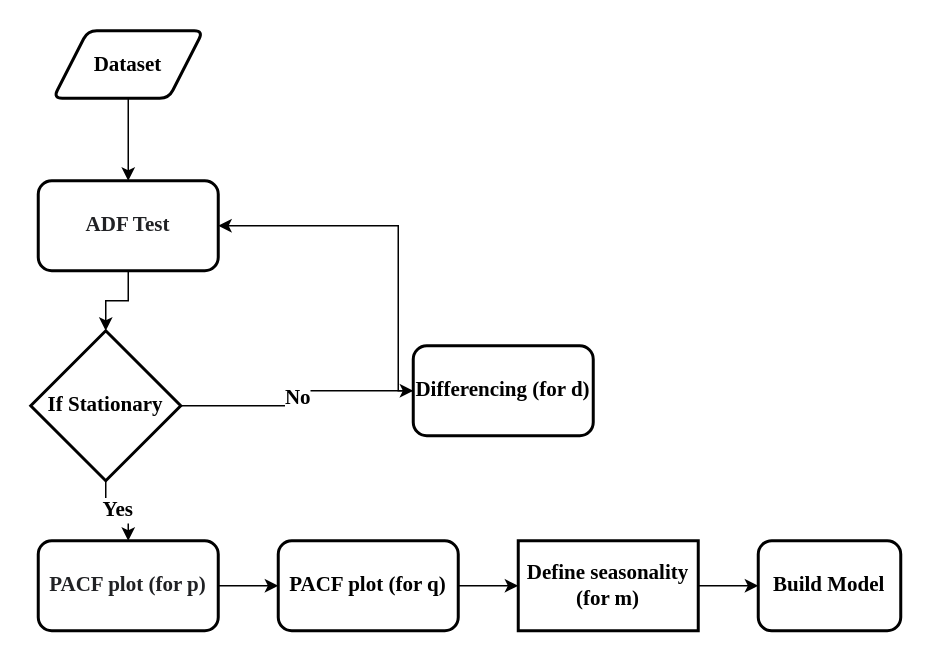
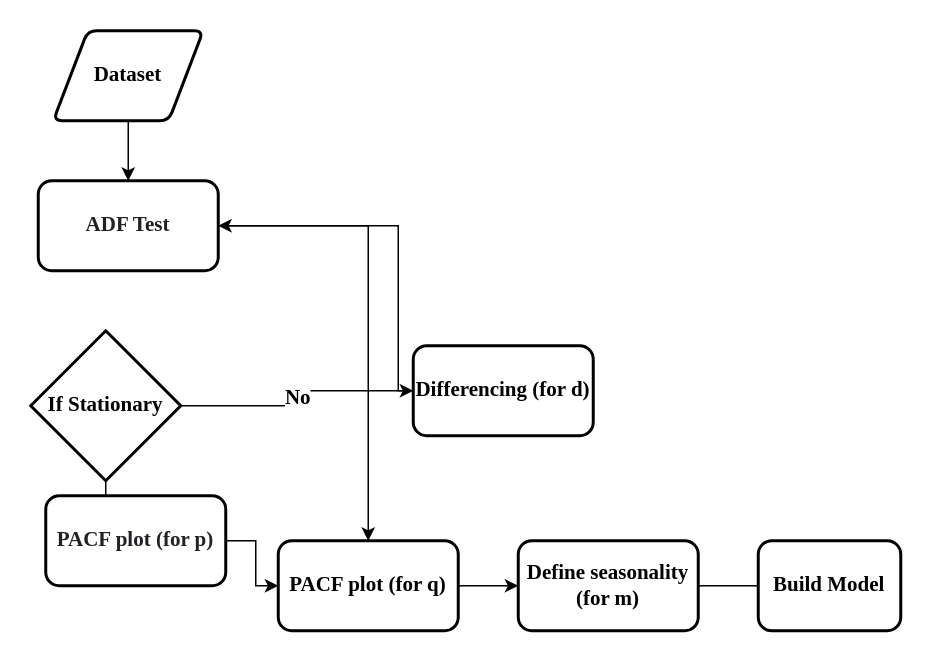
node "Dataset": size 150x68 -> 150x90
edge "ADF Test" -> "If Stationary": now "ADF Test" -> "PACF plot (for q)"
node "PACF plot (for p)": moved (128, 586) -> (136, 541)
node "Define seasonality (for m)": shape rectangle -> rounded rectangle
edge "Define seasonality (for m)" -> "Build Model": arrowhead classic -> none
